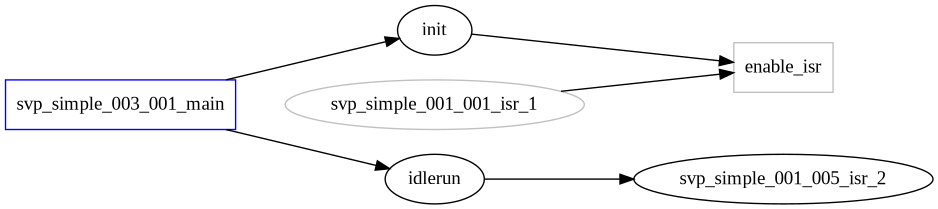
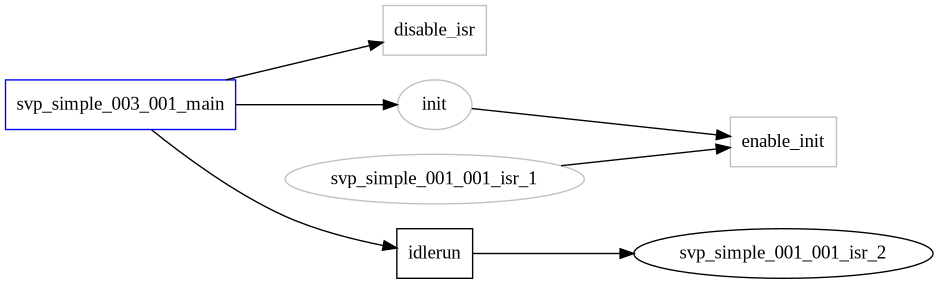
node "init": color black -> grey
node "disable_isr": added
node "enable_isr": label "enable_isr" -> "enable_init"
node "idlerun": shape ellipse -> box
node "svp_simple_001_005_isr_2": label "svp_simple_001_005_isr_2" -> "svp_simple_001_001_isr_2"
